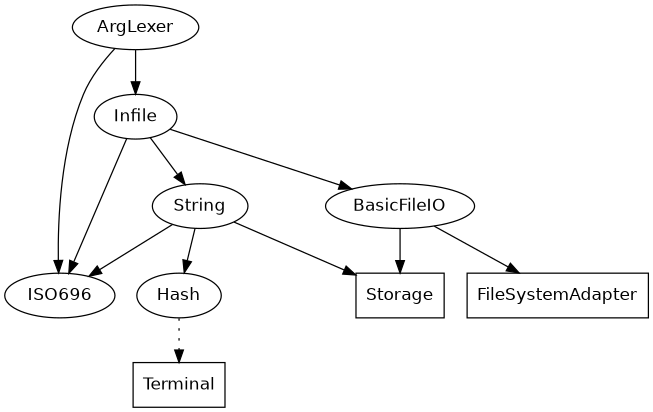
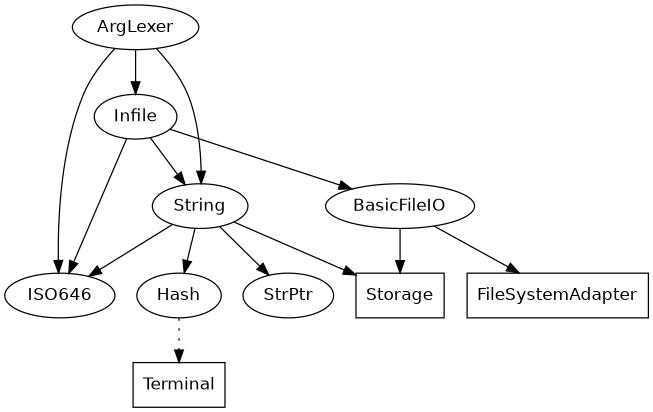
edge "ArgLexer" -> "String": added
node "ISO696": label "ISO696" -> "ISO646"
node "StrPtr": added
